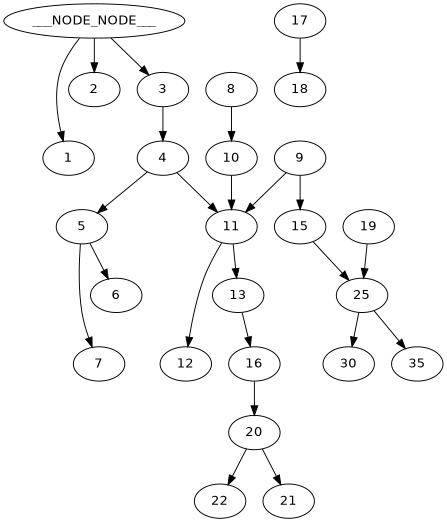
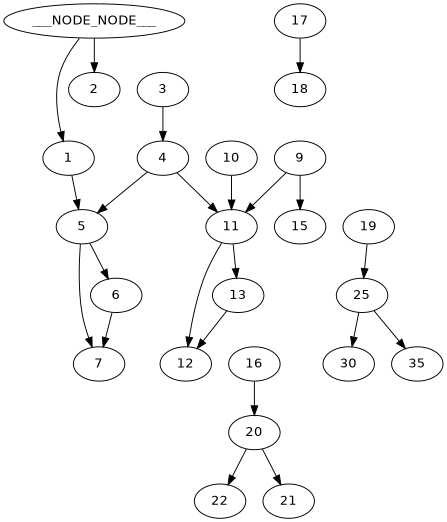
edge "___NODE_NODE___" -> "3": removed
node "8": removed
edge "1" -> "5": added
edge "15" -> "25": removed
edge "6" -> "7": added
edge "13" -> "16": now "13" -> "12"
